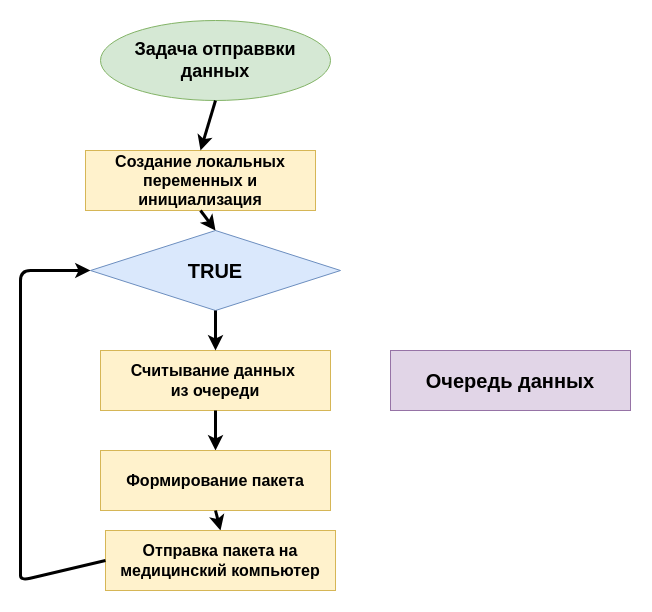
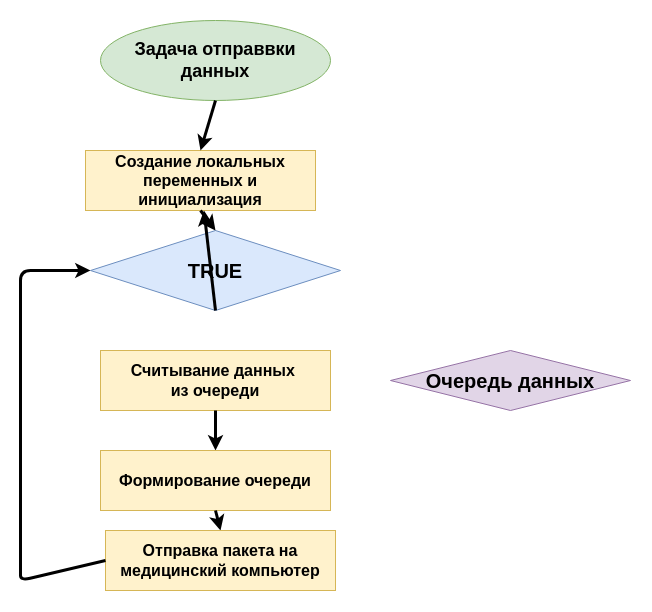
edge "TRUE" -> "Считывание данных из очереди": now "TRUE" -> "Создание локальных переменных и инициализация"
node "Очередь данных": shape rectangle -> diamond
node "Формирование пакета": label "Формирование пакета" -> "Формирование очереди"
